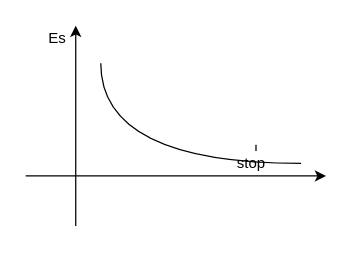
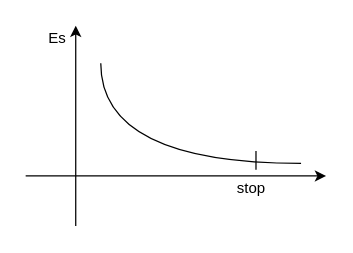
node "stop": moved (251, 163) -> (251, 188)
